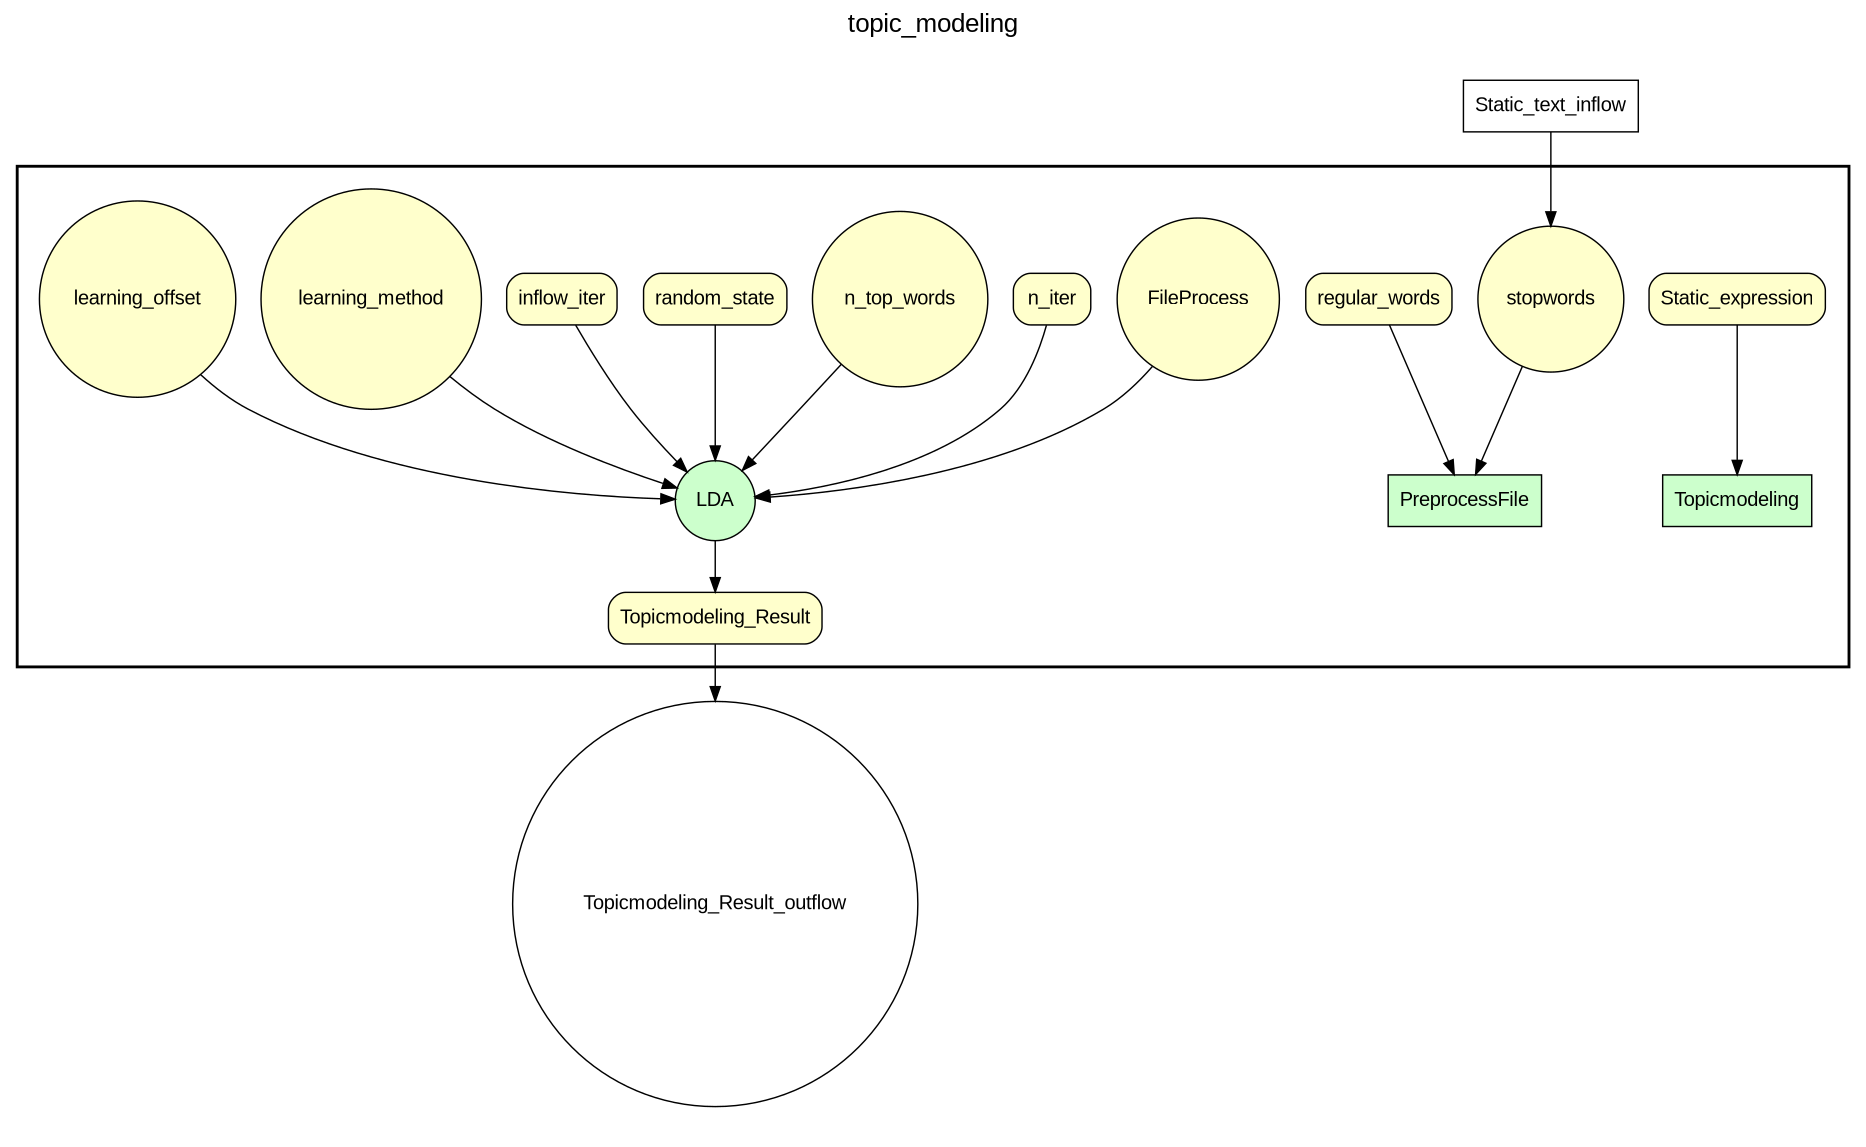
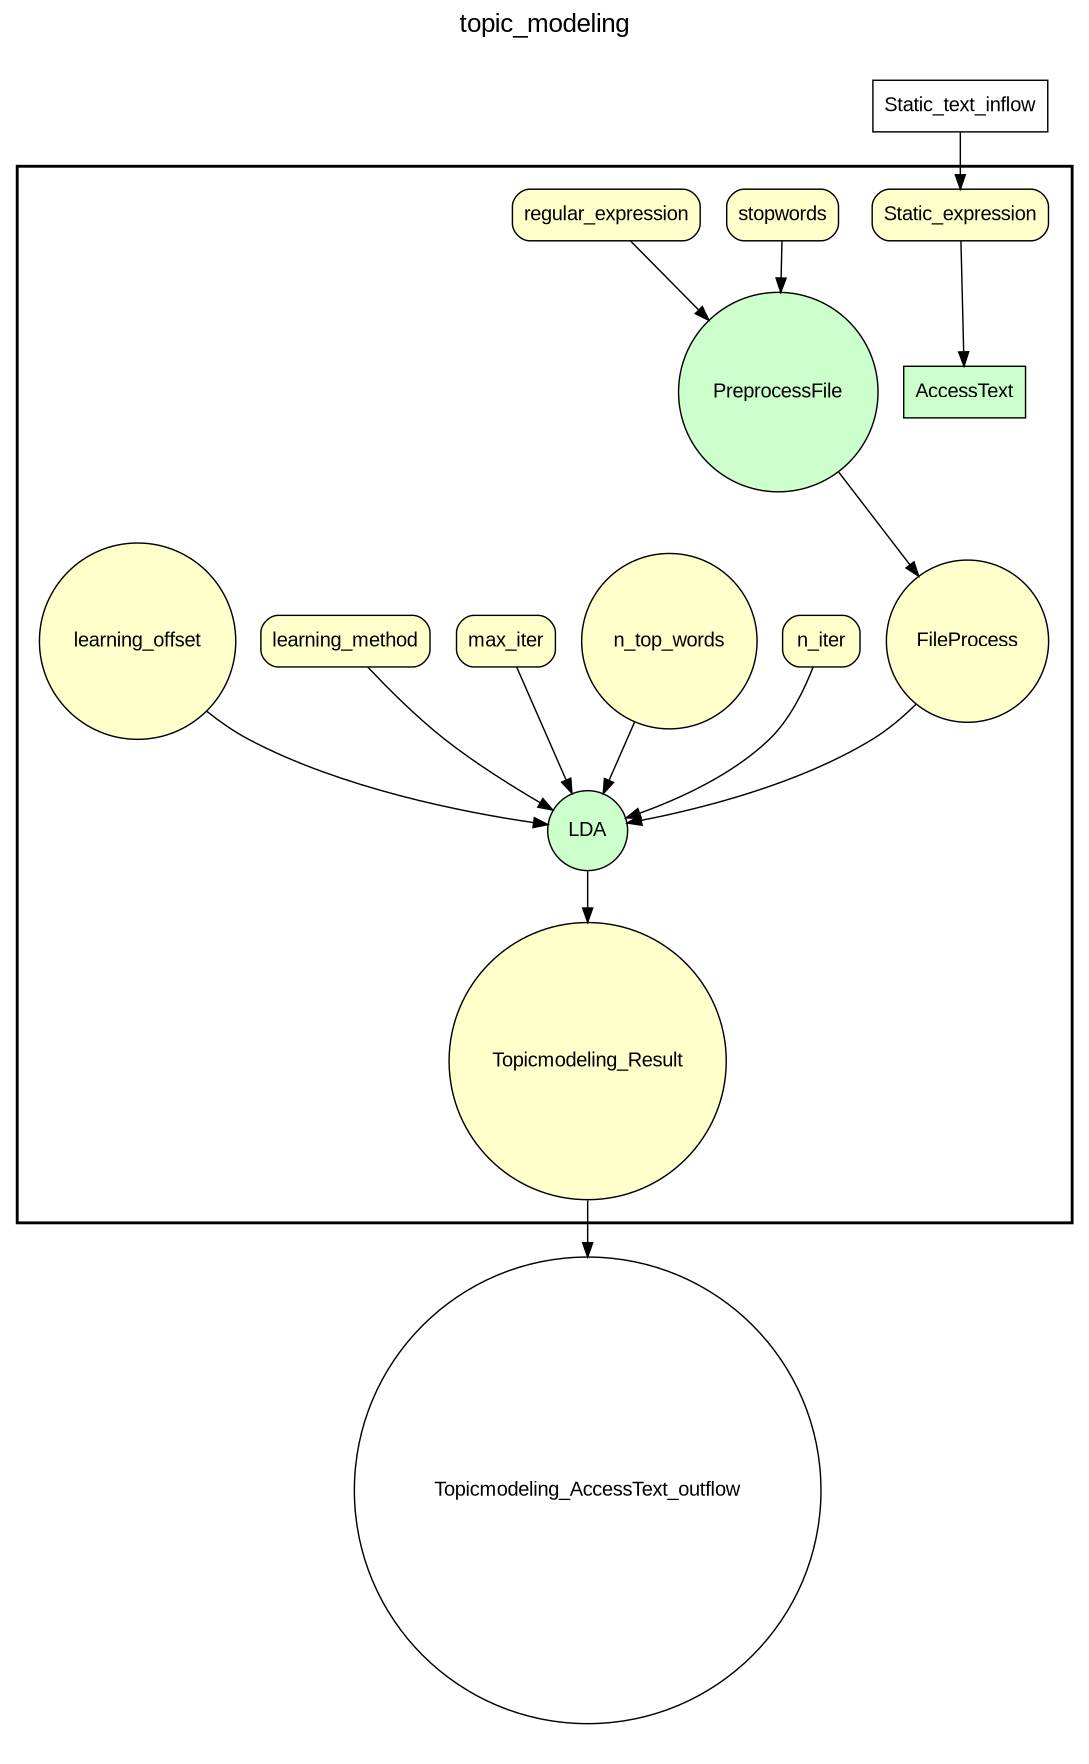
edge "Static_text_inflow" -> "stopwords": now "Static_text_inflow" -> "Static_expression"
node "learning_method": shape circle -> box
node "inflow_iter": label "inflow_iter" -> "max_iter"
node "random_state": removed
node "regular_words": label "regular_words" -> "regular_expression"
node "stopwords": shape circle -> box
node "PreprocessFile": shape box -> circle
node "Topicmodeling": label "Topicmodeling" -> "AccessText"
edge "PreprocessFile" -> "FileProcess": added
node "Topicmodeling_Result": shape box -> circle
node "Topicmodeling_Result_outflow": label "Topicmodeling_Result_outflow" -> "Topicmodeling_AccessText_outflow"
